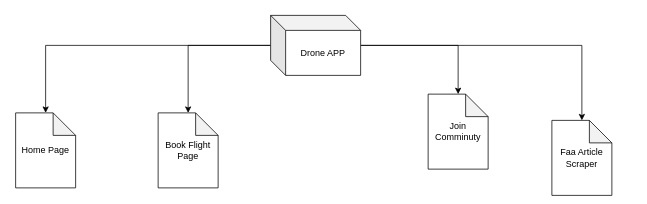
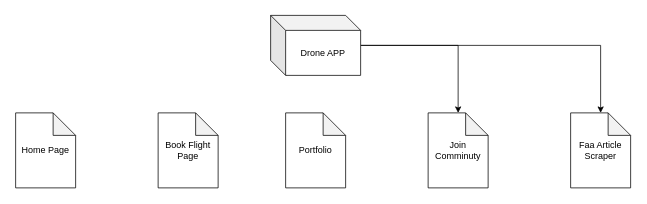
edge "Drone APP" -> "Home Page": removed
edge "Drone APP" -> "Book Flight Page": removed
node "Join Comminuty": moved (458, 132) -> (458, 150)
node "Portfolio": added
node "Faa Article Scraper": moved (582, 158) -> (600, 150)
